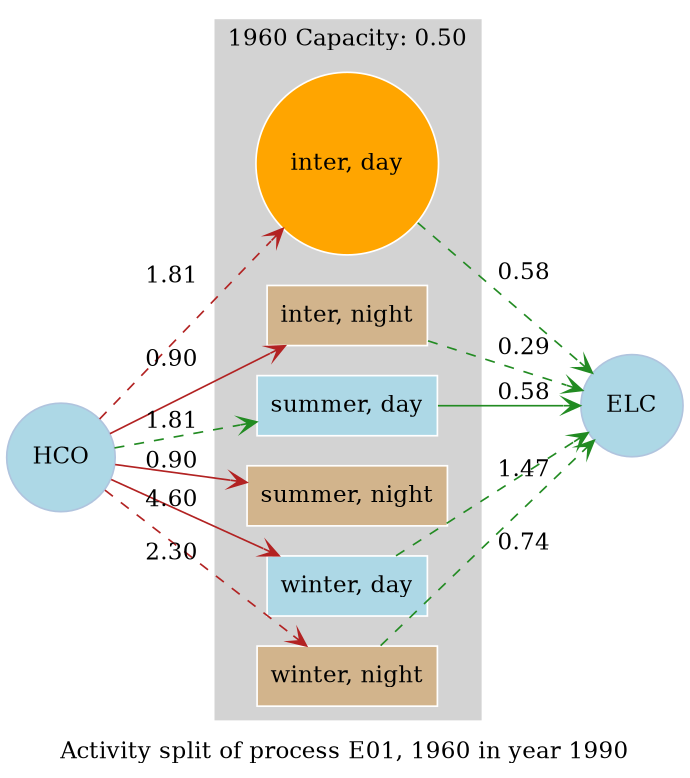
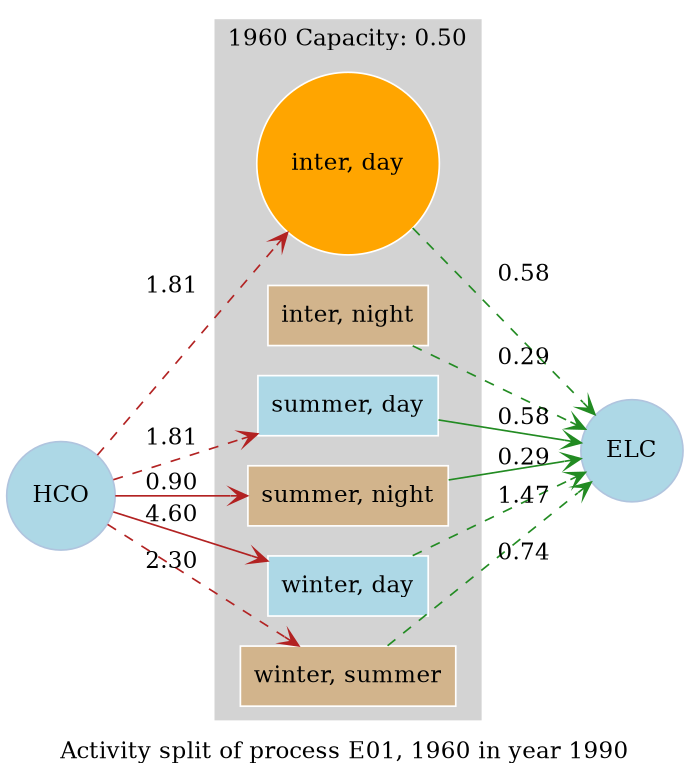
edge "HCO" -> "inter, night": removed, label "0.90"
edge "HCO" -> "summer, day": color forestgreen -> firebrick
edge "summer, night" -> "ELC": added, label "0.29"
node "winter, night": label "winter, night" -> "winter, summer"
